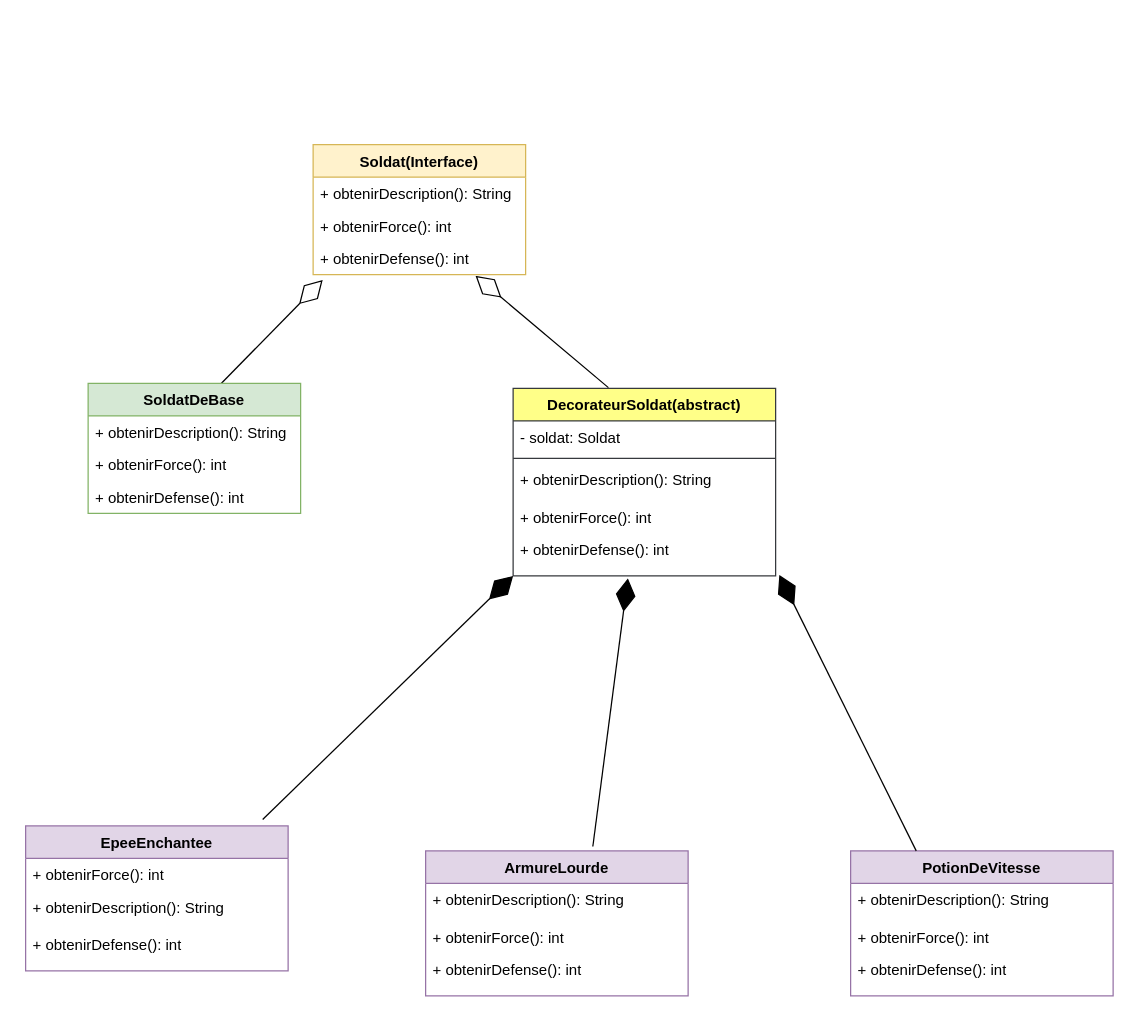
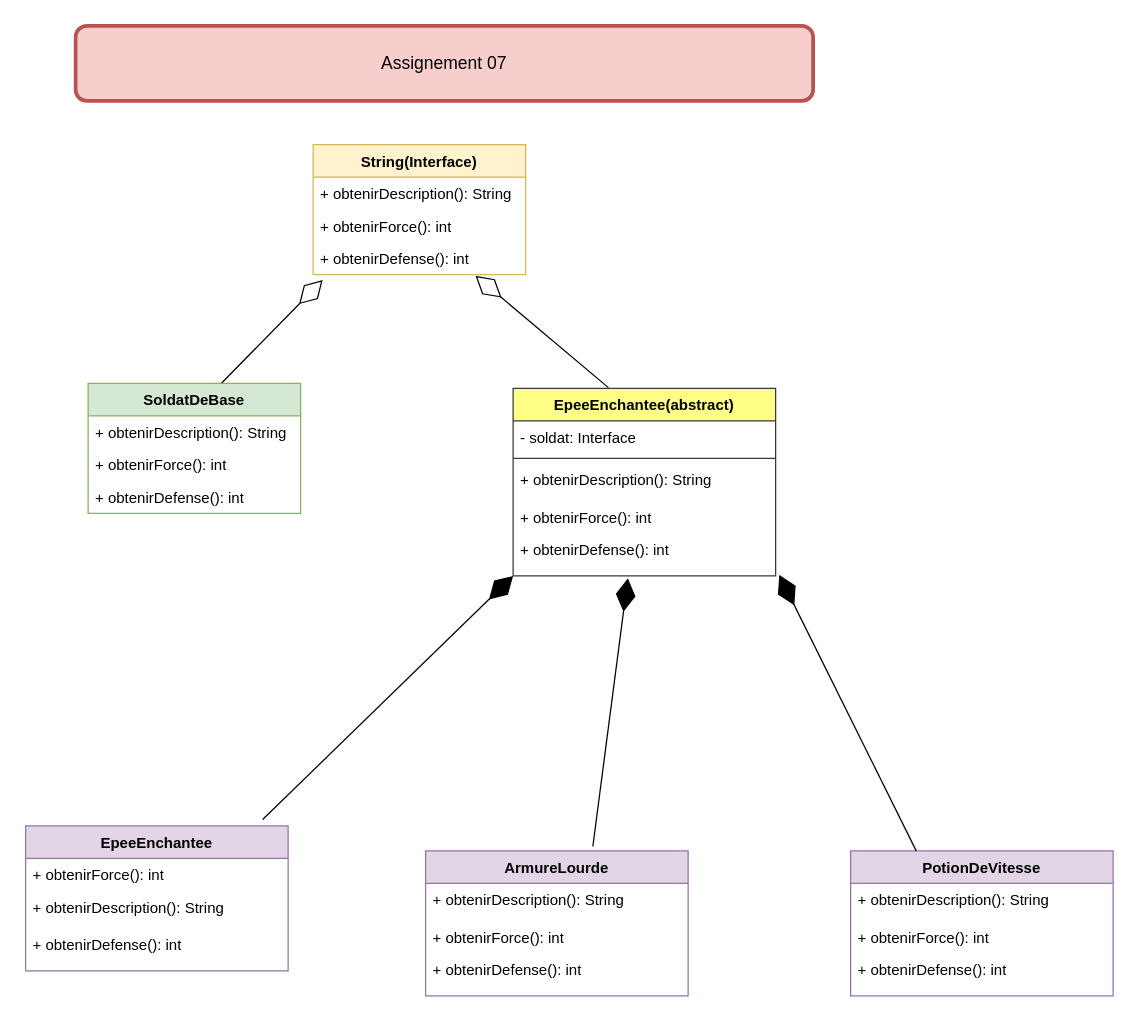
node "Assignement 07": added
node "Soldat(Interface)": label "Soldat(Interface)" -> "String(Interface)"
node "DecorateurSoldat(abstract)": label "DecorateurSoldat(abstract)" -> "EpeeEnchantee(abstract)"
node "- soldat: Soldat": label "- soldat: Soldat" -> "- soldat: Interface"
